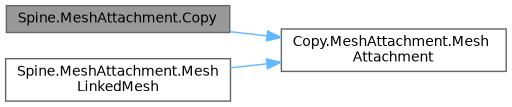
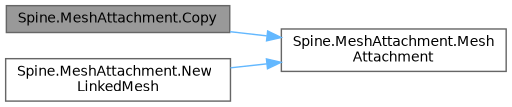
node "Copy.MeshAttachment.Mesh Attachment": label "Copy.MeshAttachment.Mesh Attachment" -> "Spine.MeshAttachment.Mesh Attachment"
node "Spine.MeshAttachment.Mesh LinkedMesh": label "Spine.MeshAttachment.Mesh LinkedMesh" -> "Spine.MeshAttachment.New LinkedMesh"
